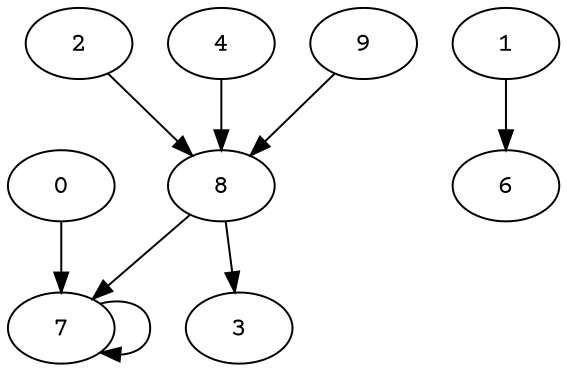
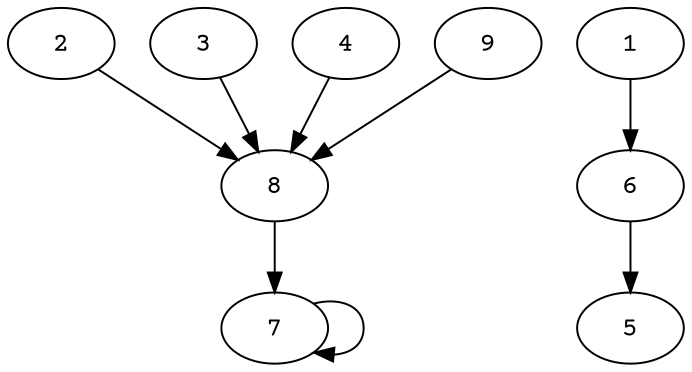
node "0": removed
edge "8" -> "3": reversed
node "5": added
